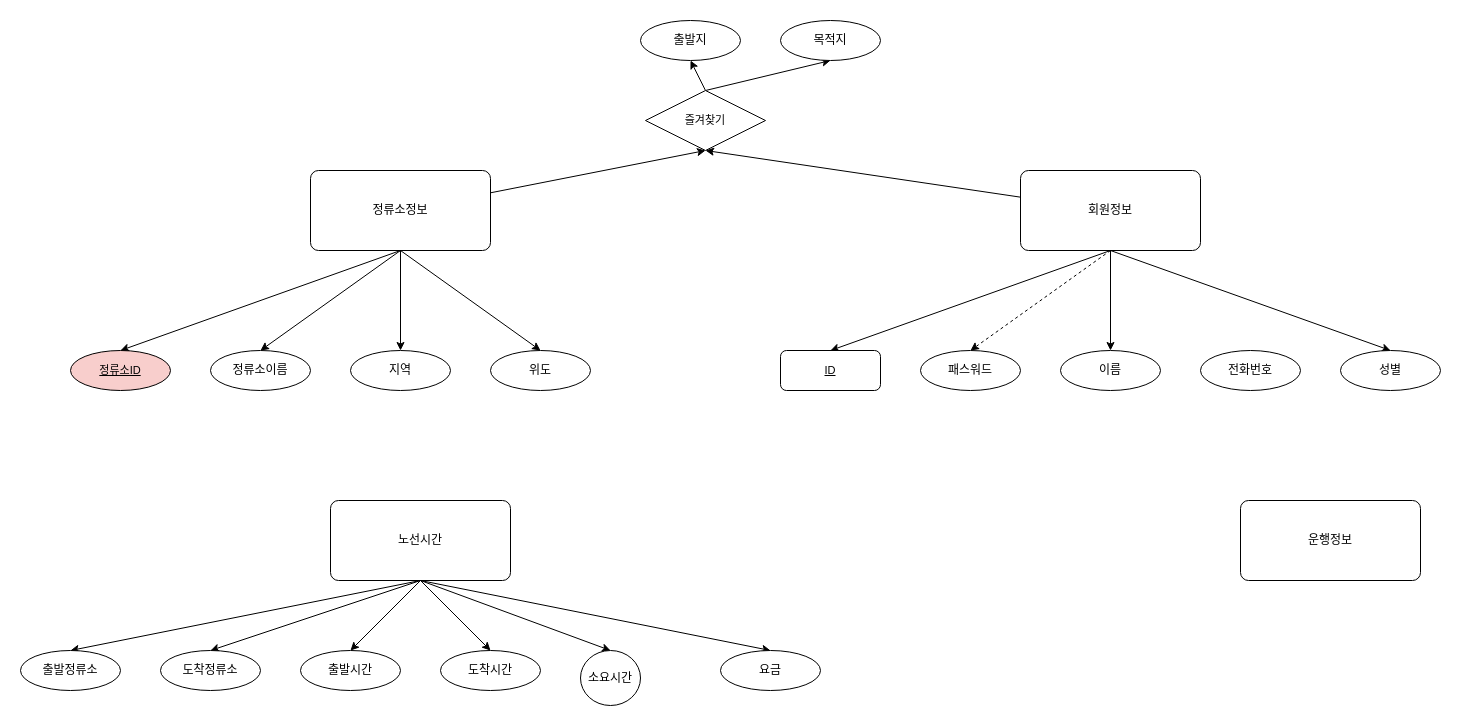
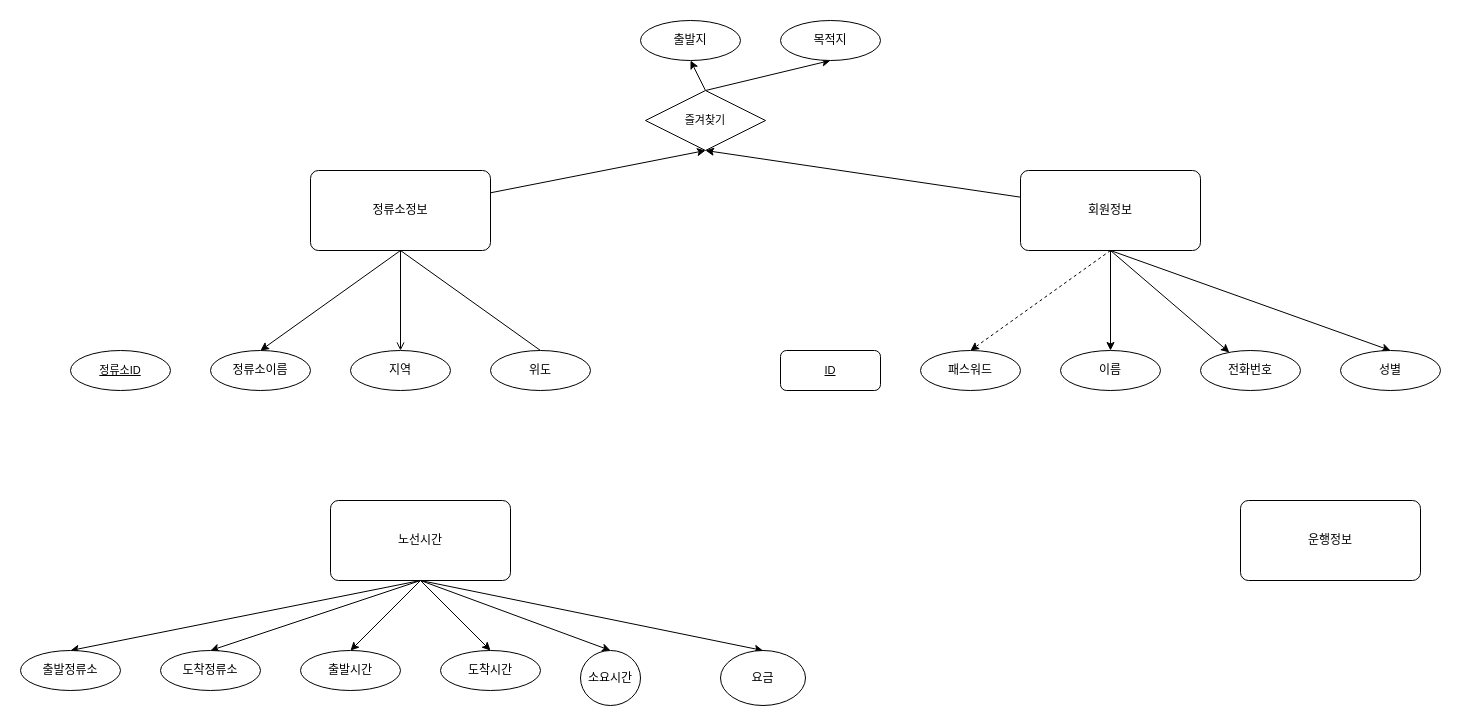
edge "정류소정보" -> "정류소ID": removed
edge "회원정보" -> "ID": now "회원정보" -> "전화번호"
edge "정류소정보" -> "지역": arrowhead classic -> open
edge "정류소정보" -> "위도": arrowhead classic -> none
node "정류소ID": fillcolor #f8cecc -> #ffffff
node "요금": size 100x40 -> 85x55
